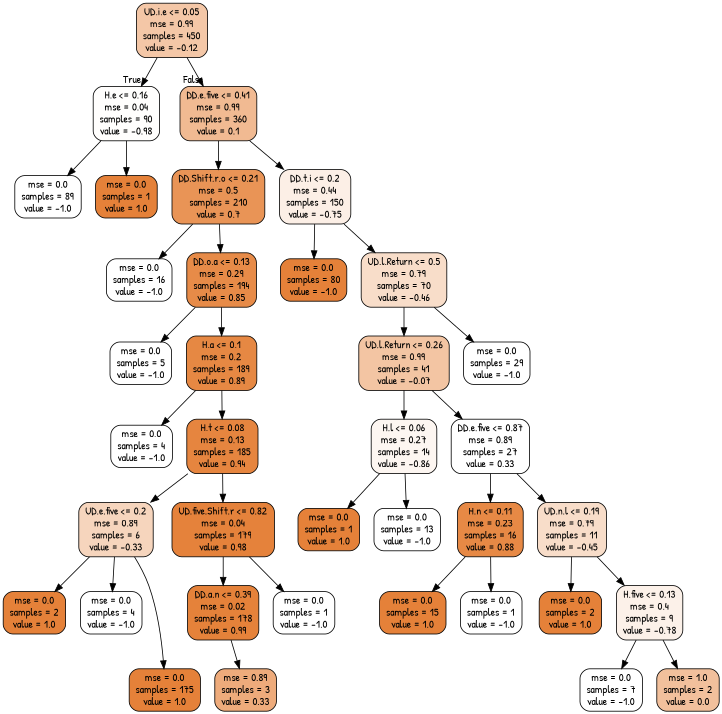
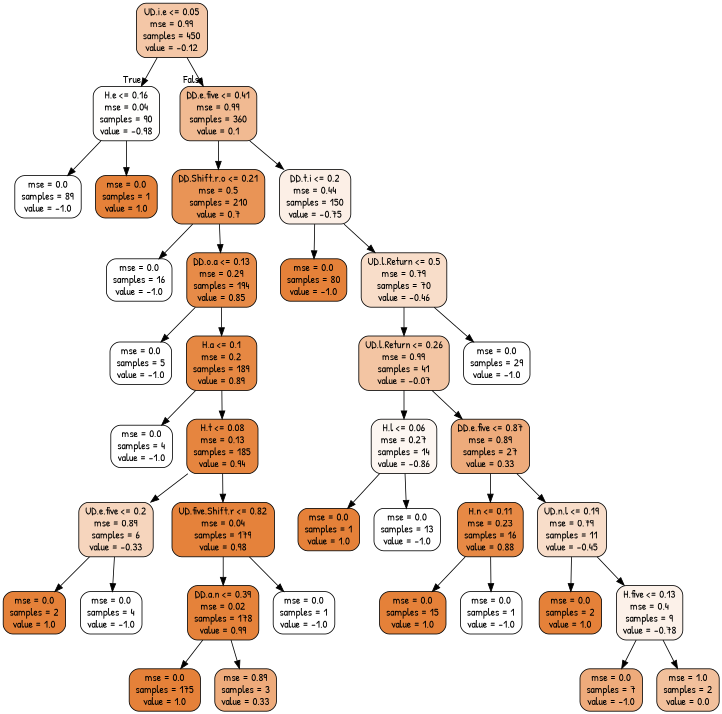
node "DD.e.five <= 0.87 mse = 0.89 samples = 27 value = 0.33": fillcolor #ffffff -> #eeab7b
edge "UD.e.five <= 0.2 mse = 0.89 samples = 6 value = -0.33" -> "mse = 0.0 samples = 175 value = 1.0": now "DD.a.n <= 0.39 mse = 0.02 samples = 178 value = 0.99" -> "mse = 0.0 samples = 175 value = 1.0"
node "mse = 0.0 samples = 7 value = -1.0": fillcolor #ffffff -> #eeab7b
